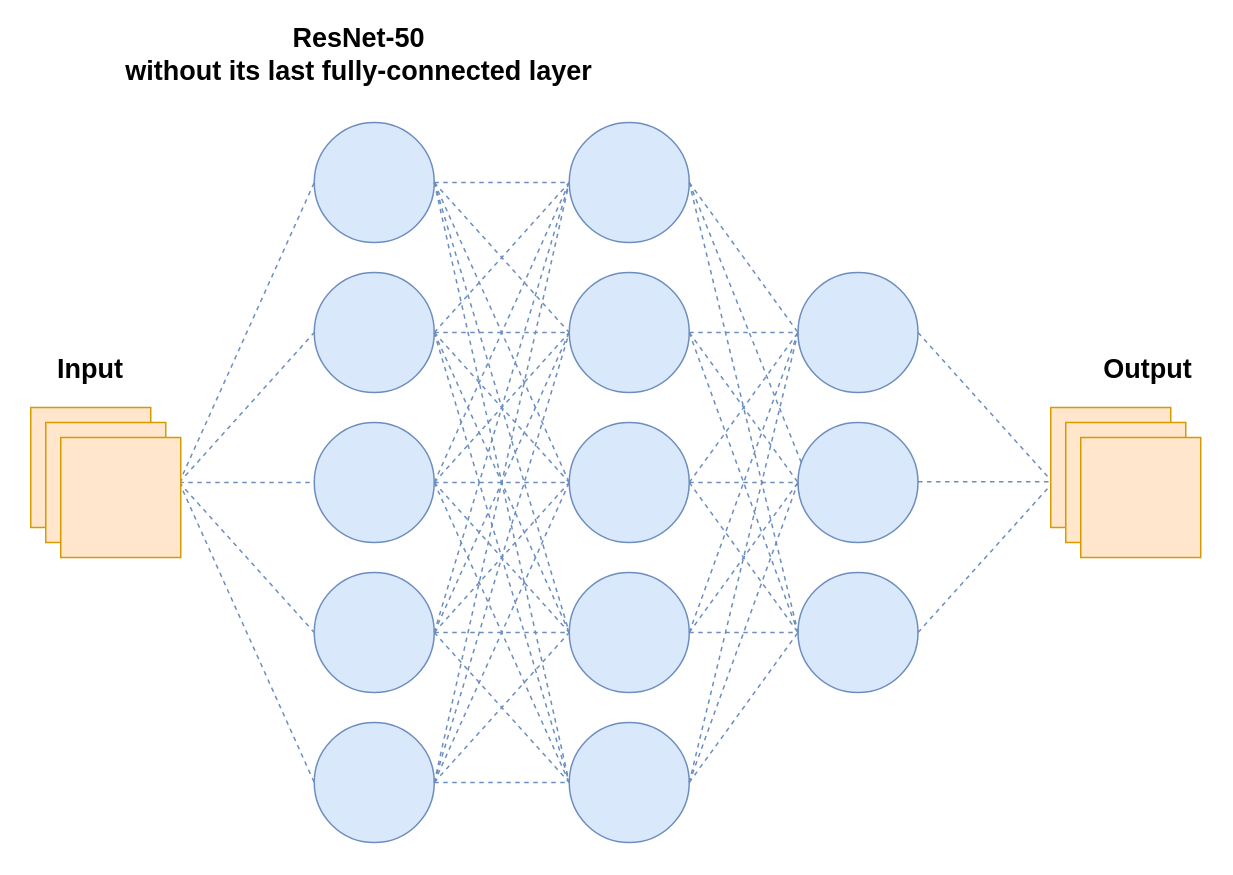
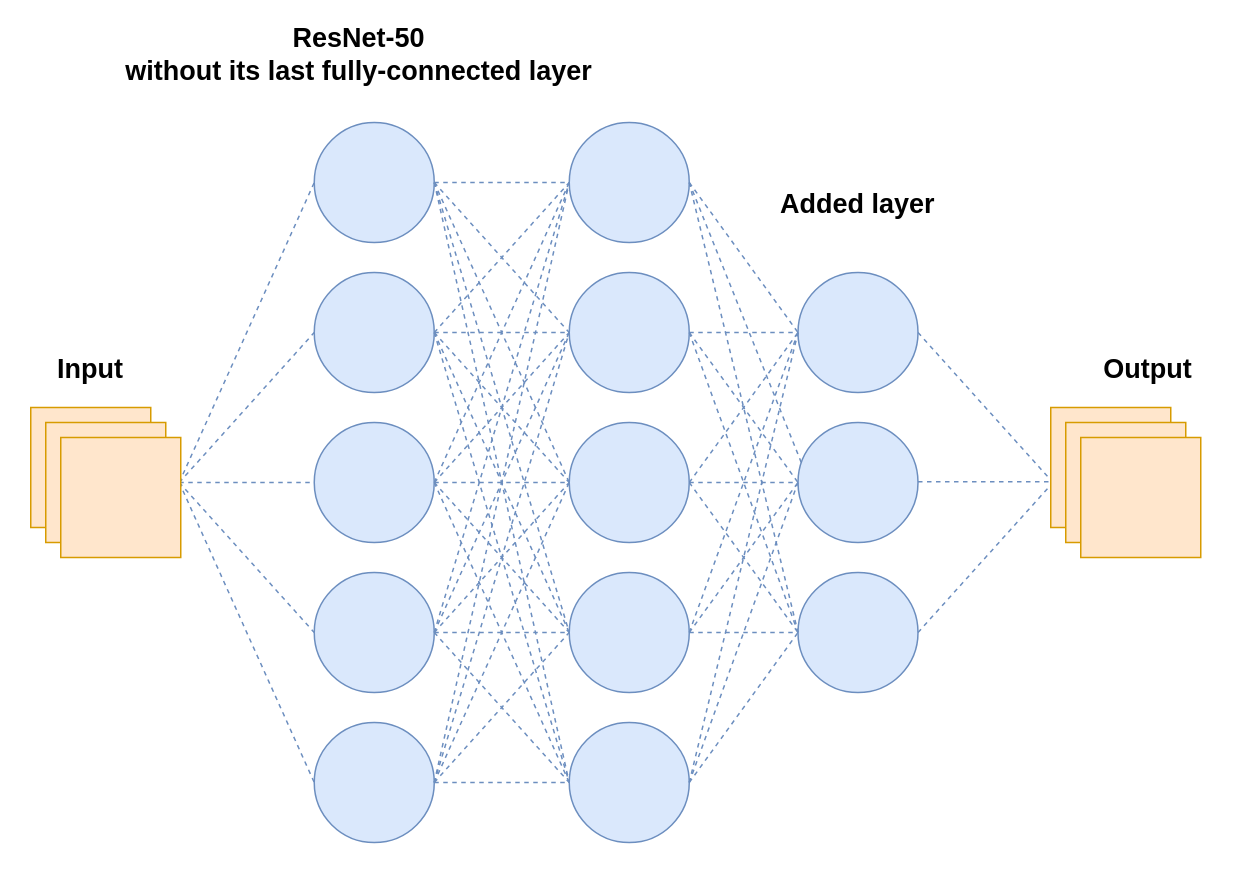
node "Added layer": added
